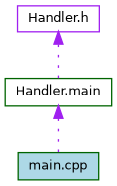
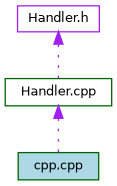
node "Handler.main": label "Handler.main" -> "Handler.cpp"
node "main.cpp": label "main.cpp" -> "cpp.cpp"
